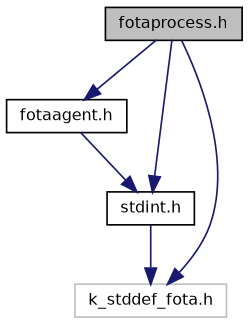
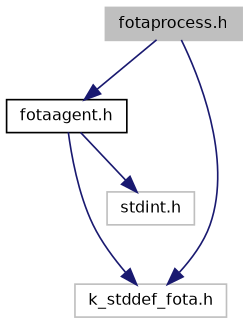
node "fotaprocess.h": color black -> grey75
edge "fotaprocess.h" -> "stdint.h": removed
node "stdint.h": color black -> grey75
edge "stdint.h" -> "k_stddef_fota.h": now "fotaagent.h" -> "k_stddef_fota.h"
